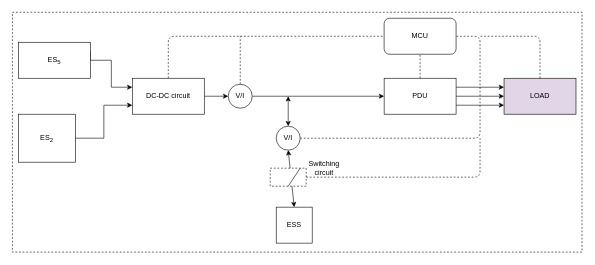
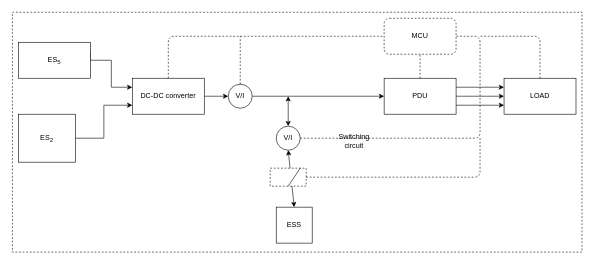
node "MCU": style solid -> dashed
node "DC-DC circuit": label "DC-DC circuit" -> "DC-DC converter"
node "LOAD": fillcolor #e1d5e7 -> #ffffff
node "Switching circuit": moved (324, 168) -> (354, 141)
